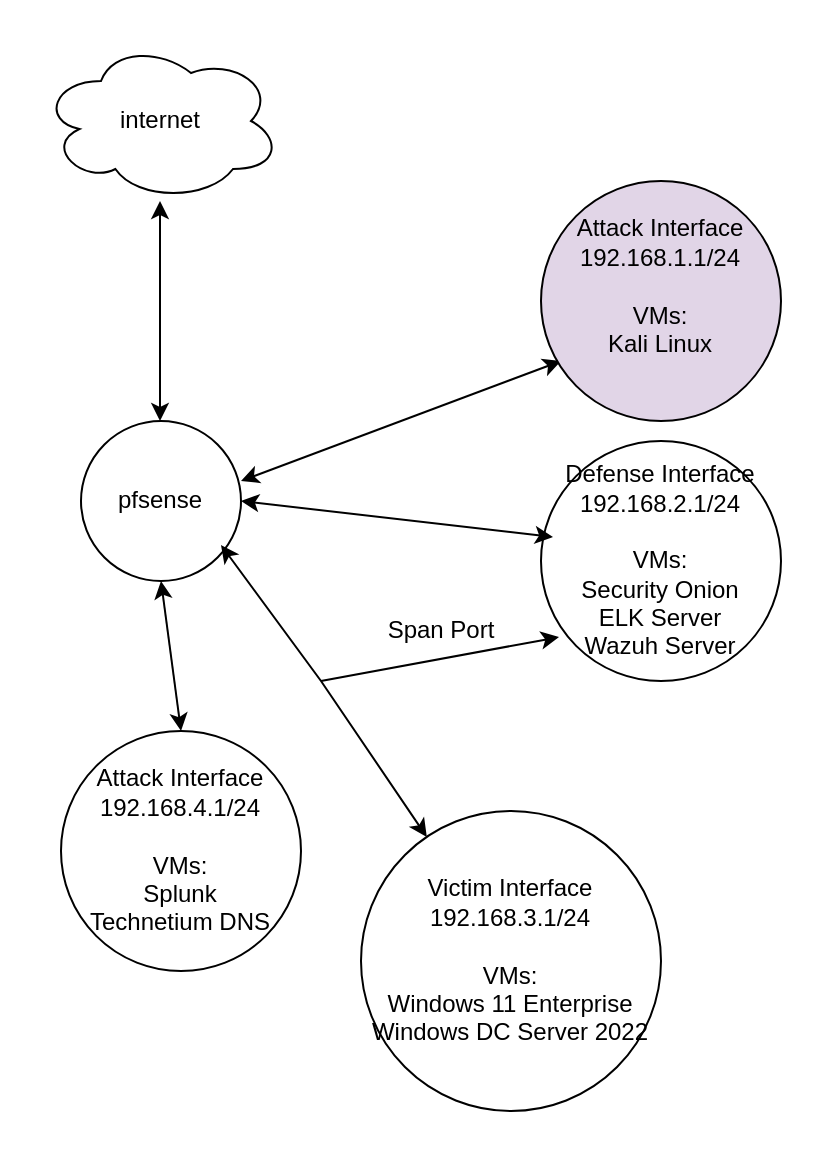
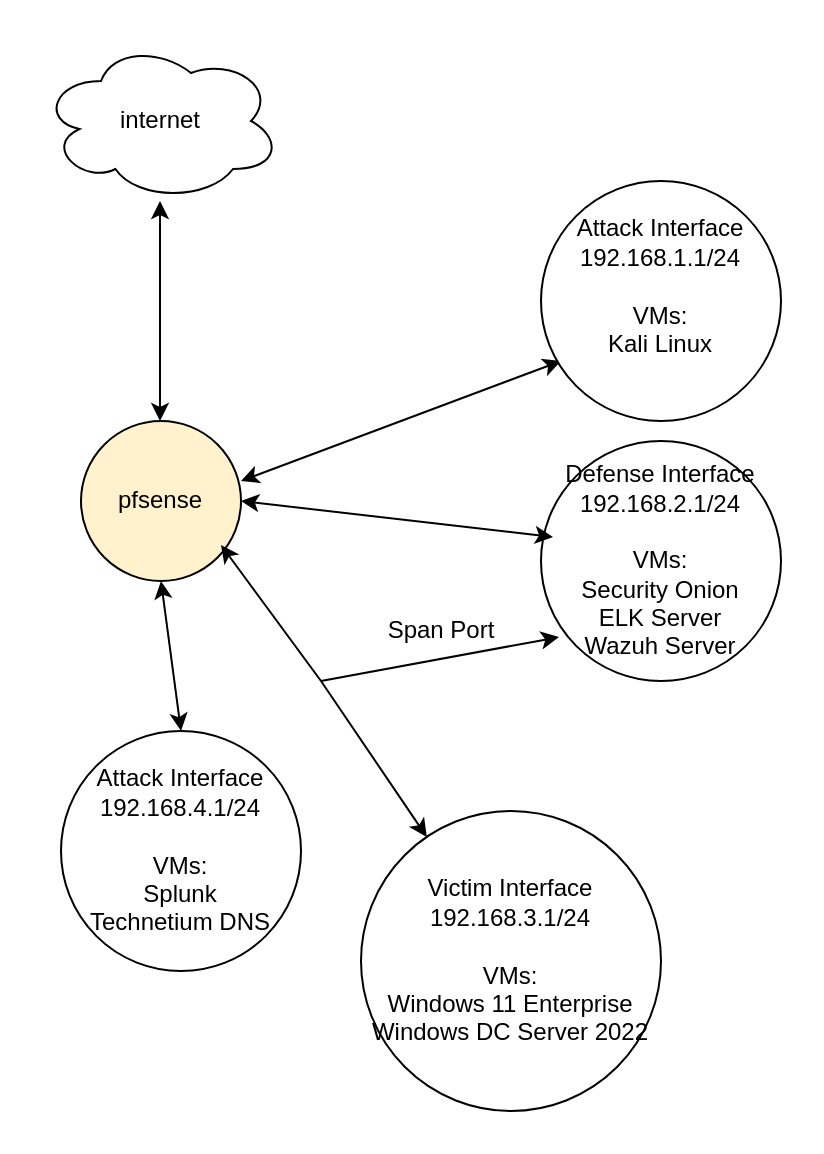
node "Attack Interface 192.168.1.1/24 VMs: Kali Linux": fillcolor #e1d5e7 -> #ffffff
node "pfsense": fillcolor #ffffff -> #fff2cc
